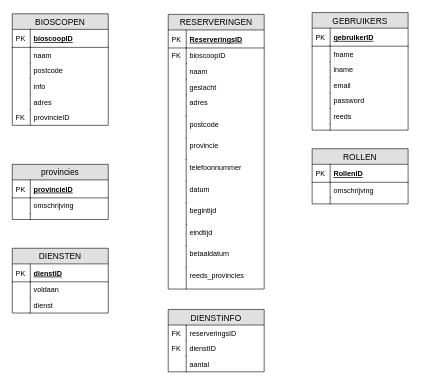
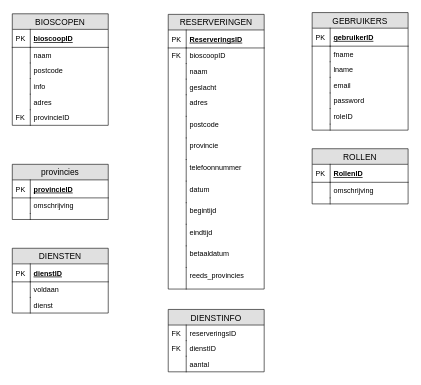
node "reeds": label "reeds" -> "roleID"
